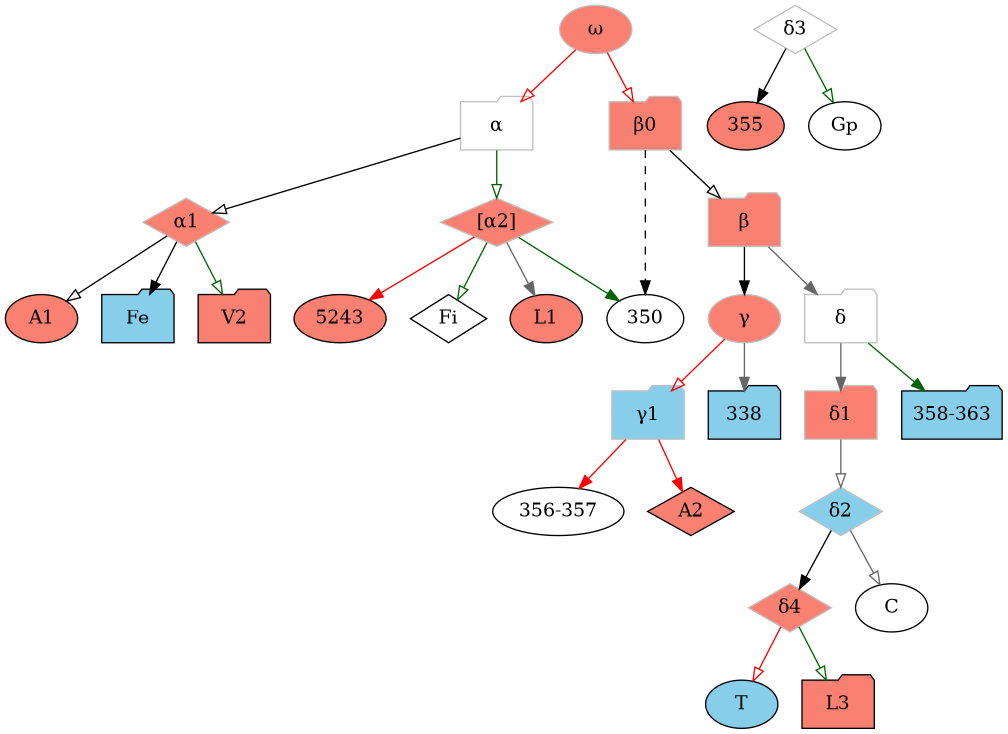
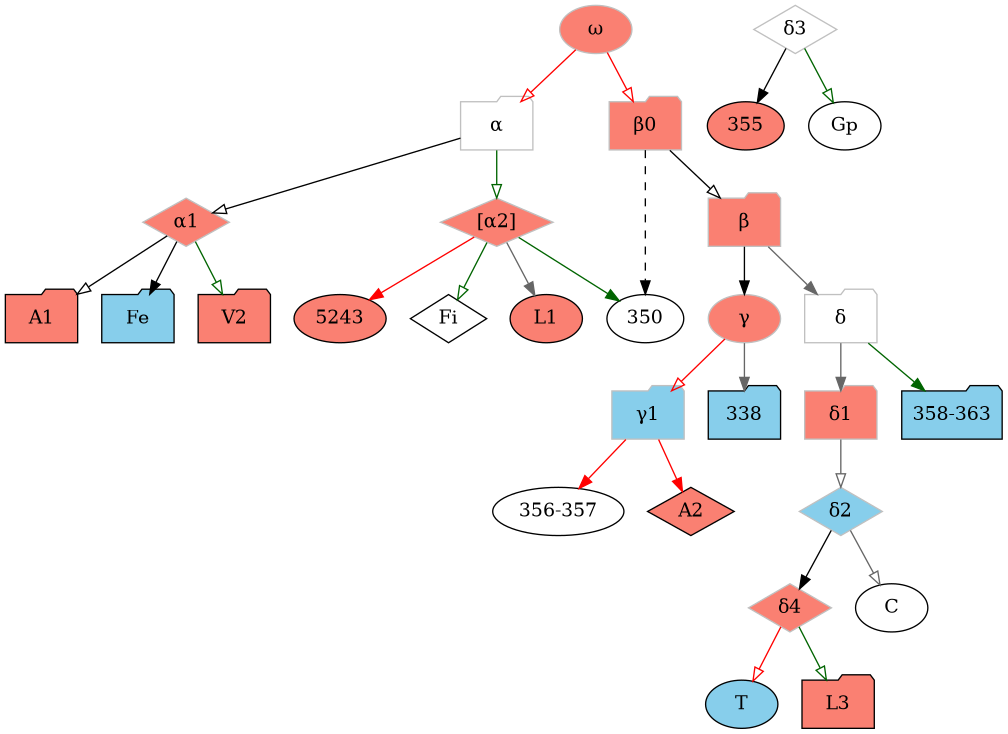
node "A1": shape ellipse -> folder
